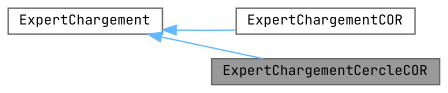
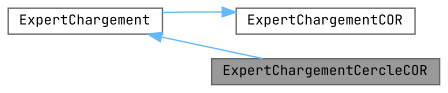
edge "ExpertChargementCOR" -> "ExpertChargement": reversed
